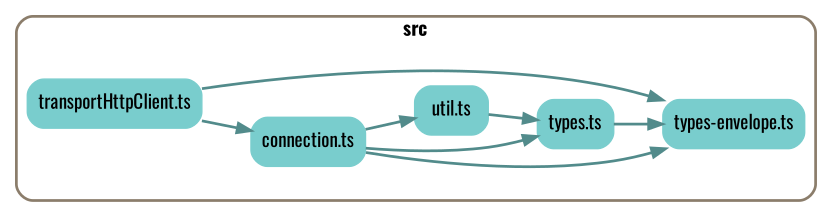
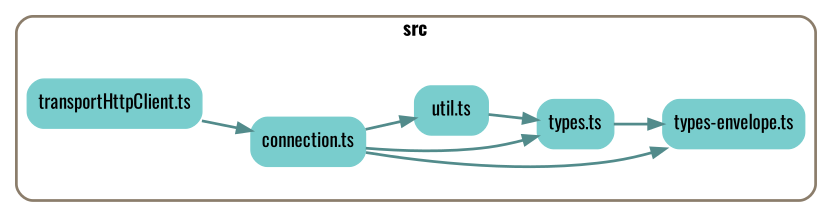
edge "transportHttpClient.ts" -> "types-envelope.ts": removed
